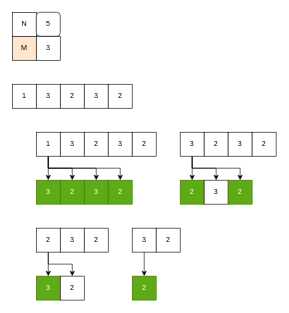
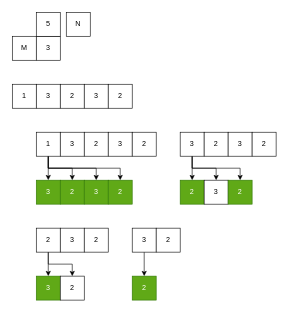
node "N": moved (24, 24) -> (78, 24)
node "5": shape rounded rectangle -> rectangle
node "M": fillcolor #ffe6cc -> #ffffff
